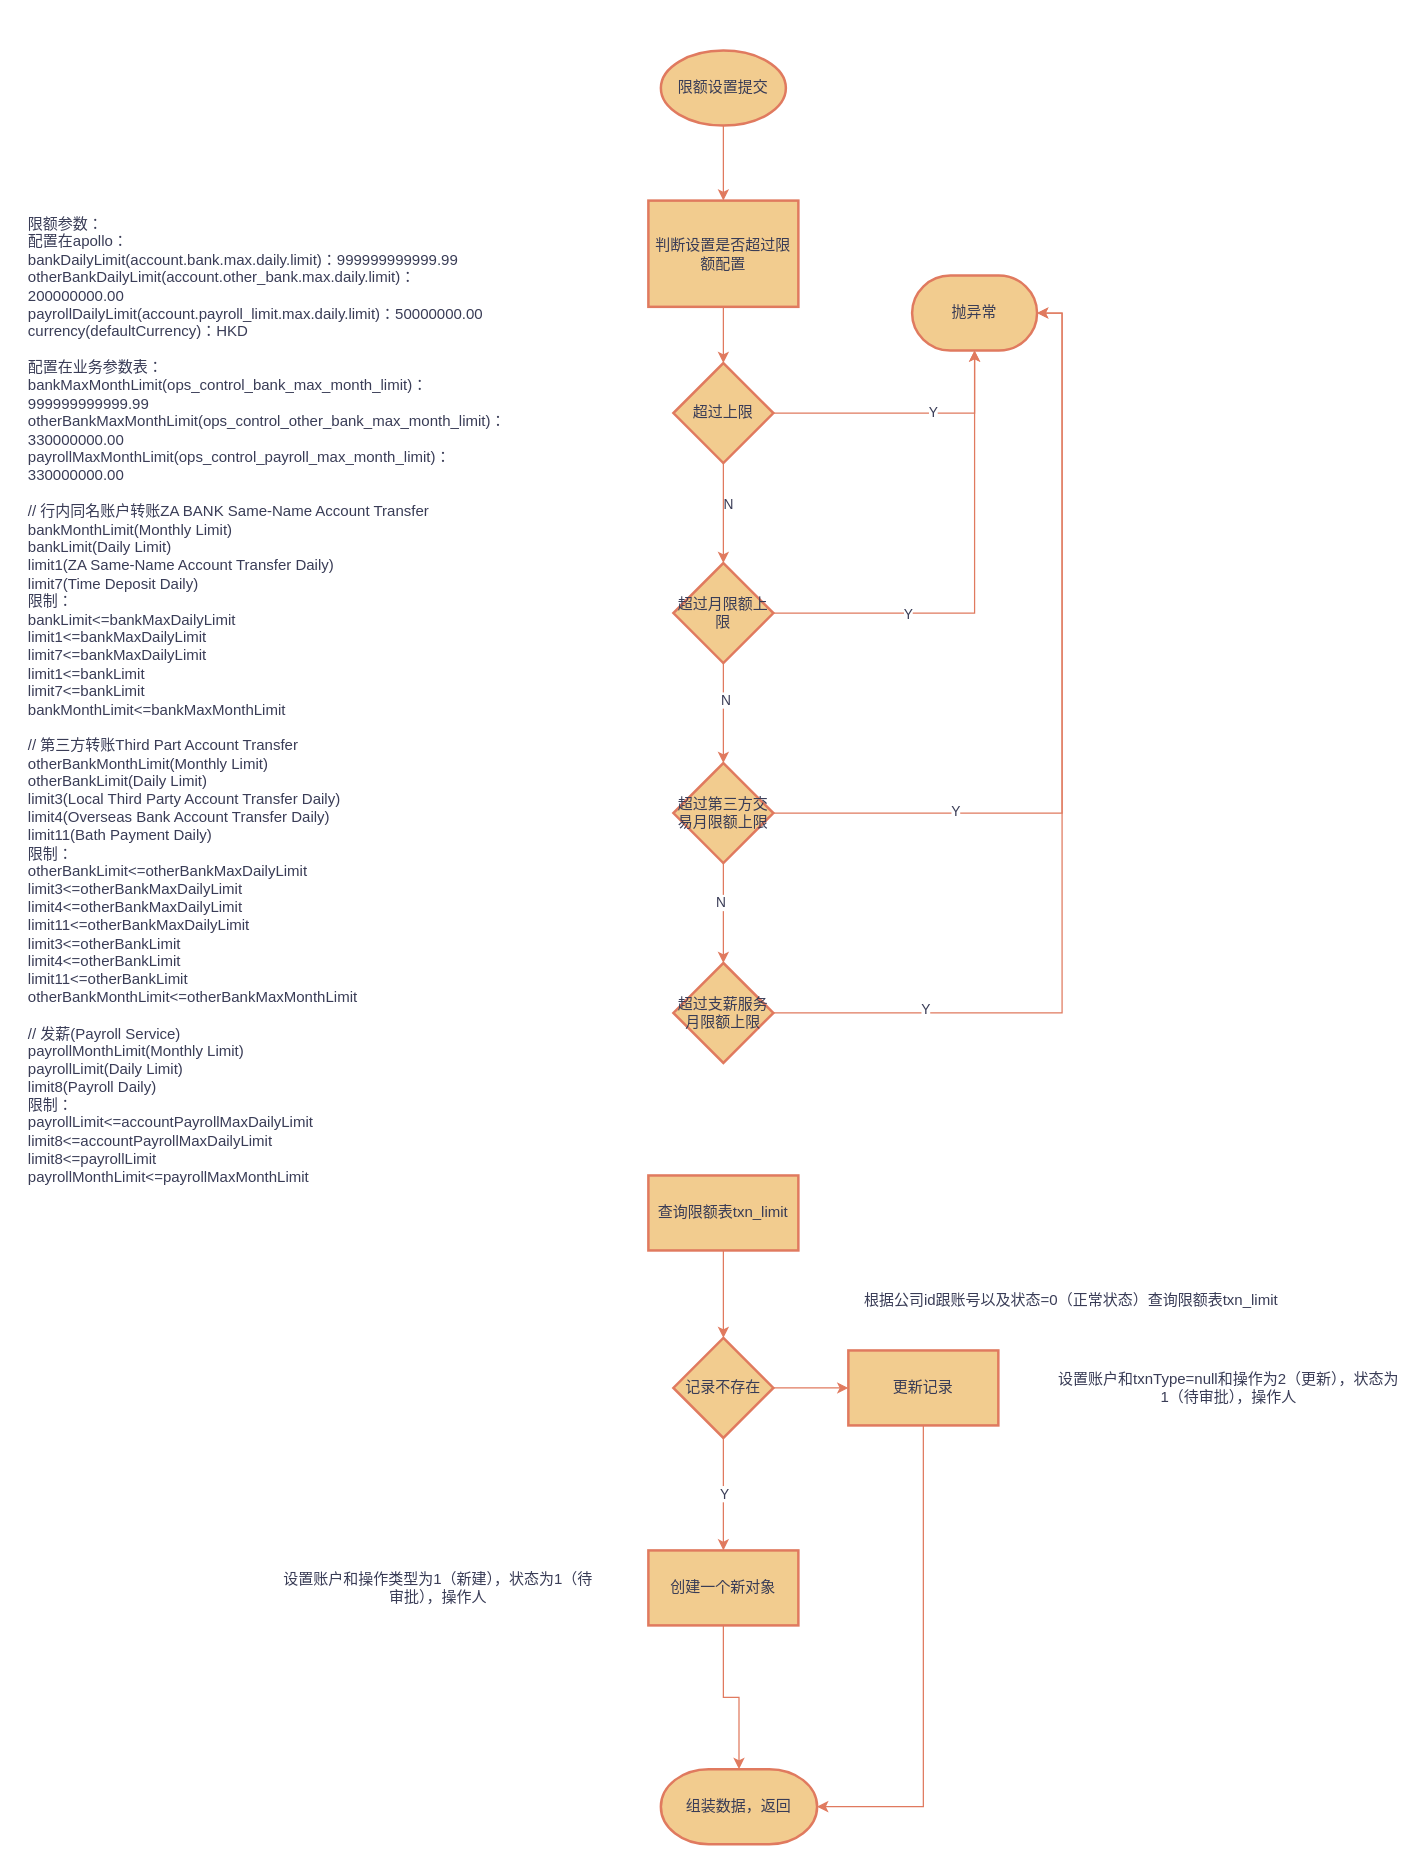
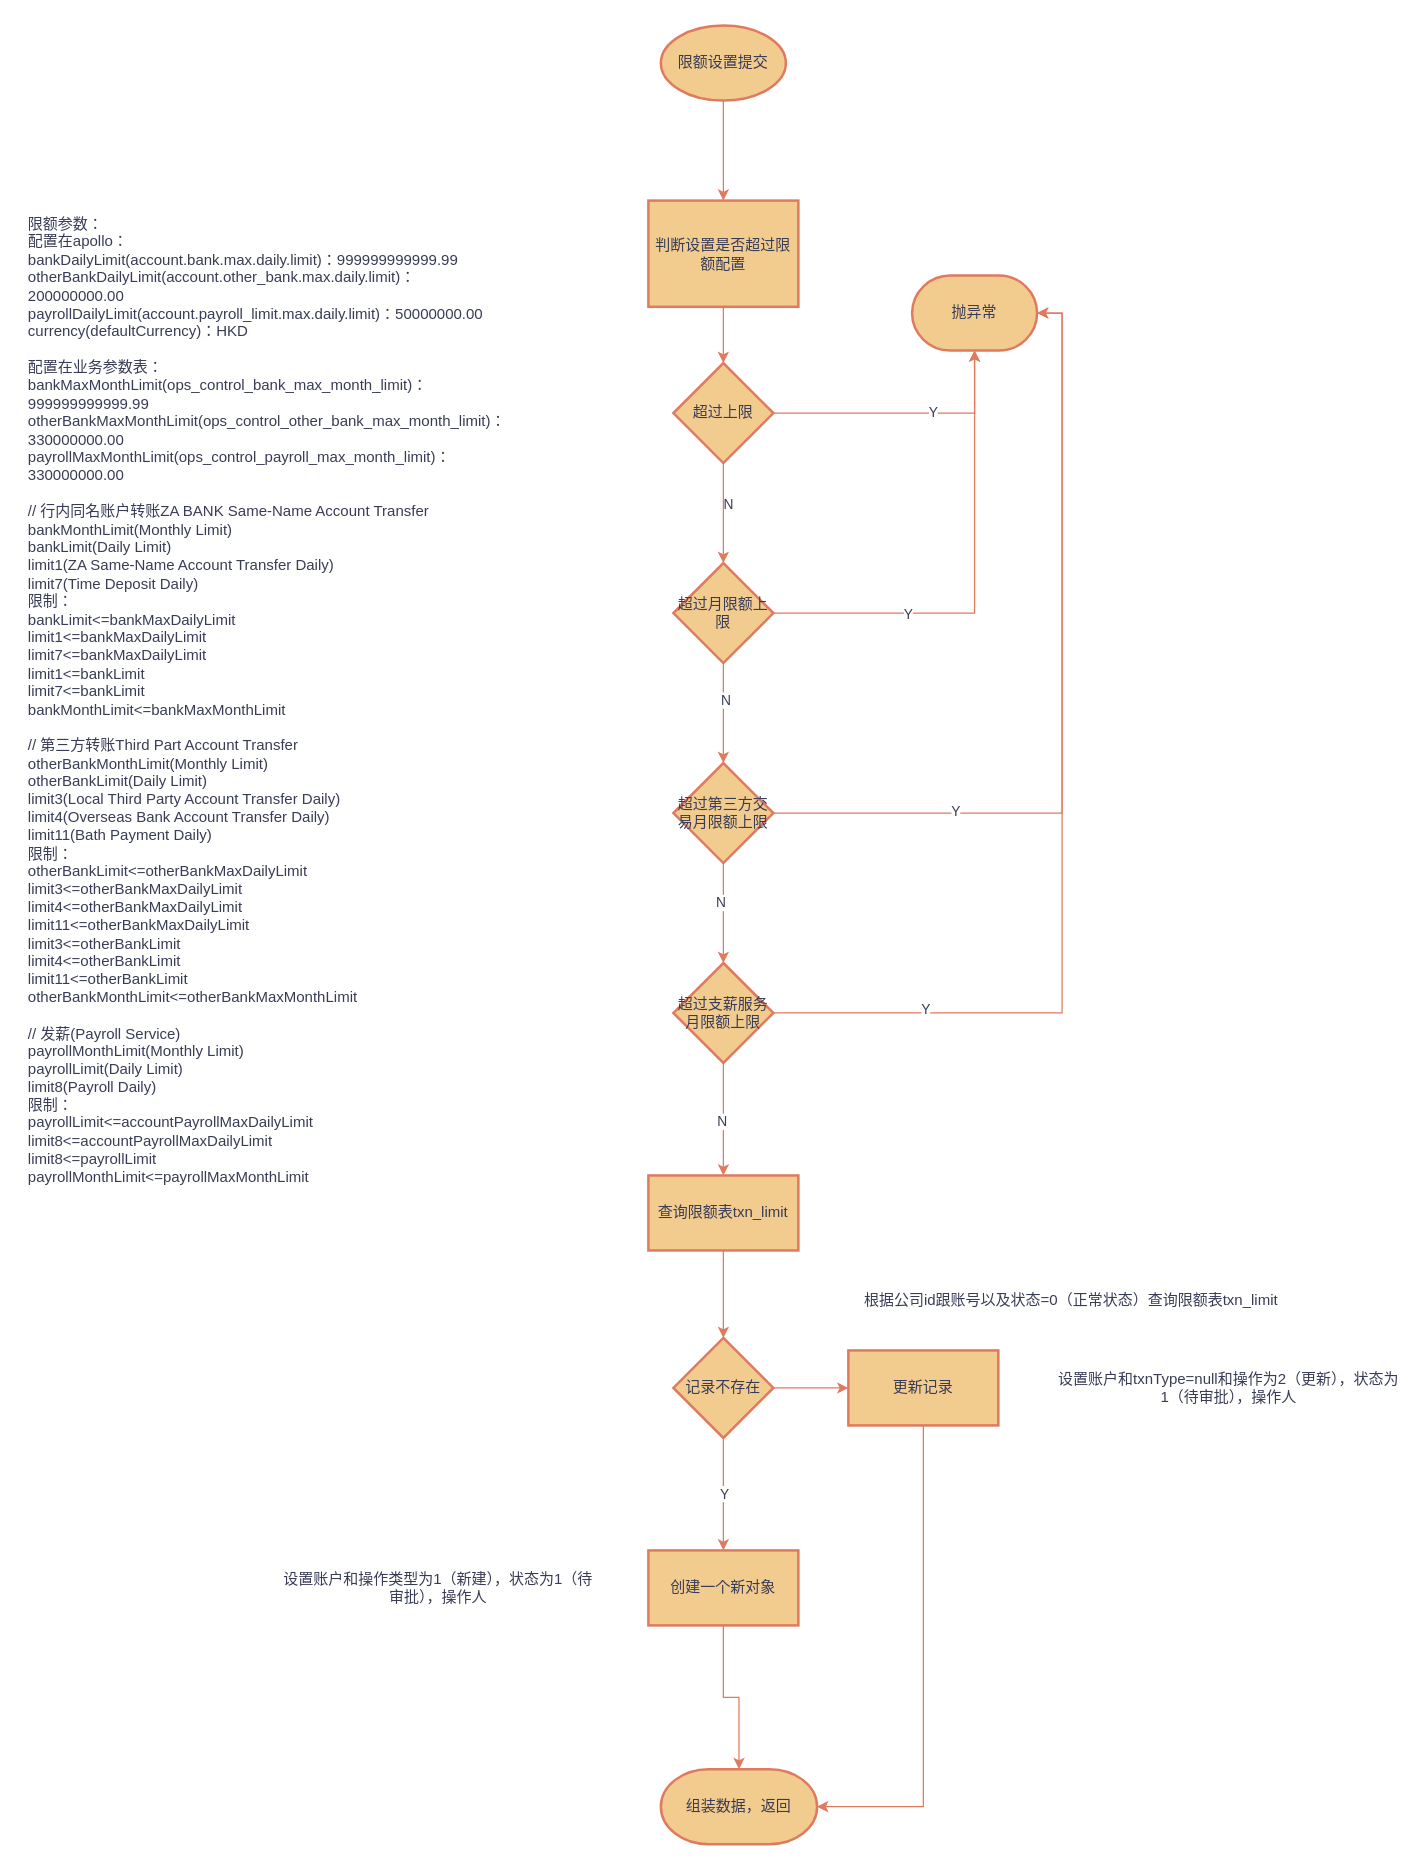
node "限额设置提交": moved (723, 88) -> (723, 63)
edge "超过支薪服务月限额上限" -> "查询限额表txn_limit": added, label "N"
